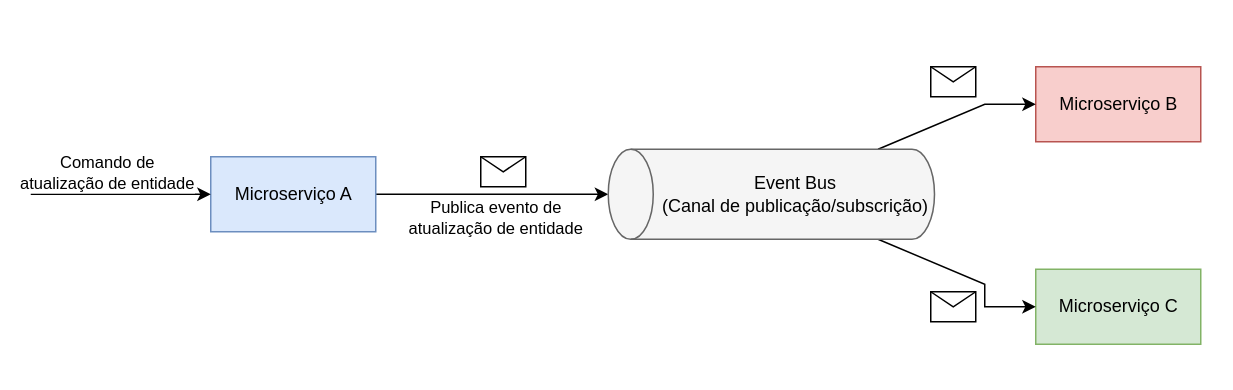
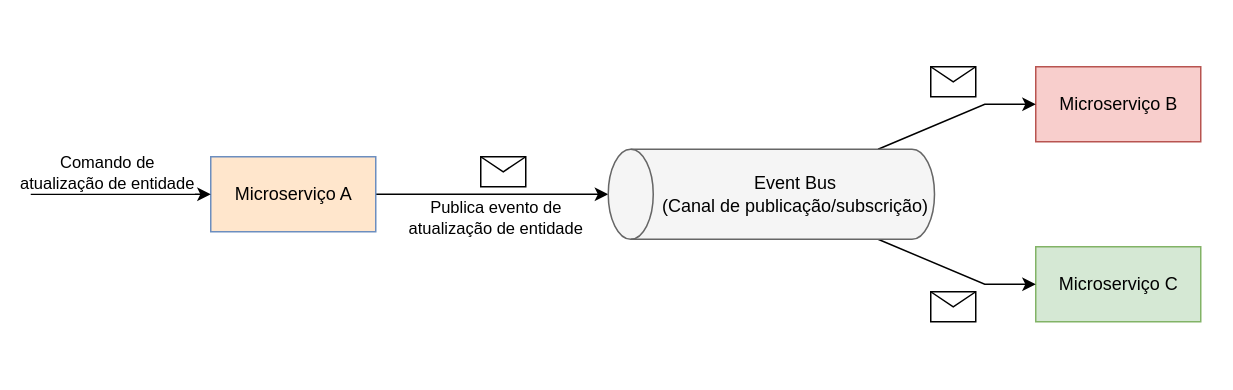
node "Microserviço A": fillcolor #dae8fc -> #ffe6cc
node "Microserviço C": moved (1118, 307) -> (1118, 284)
